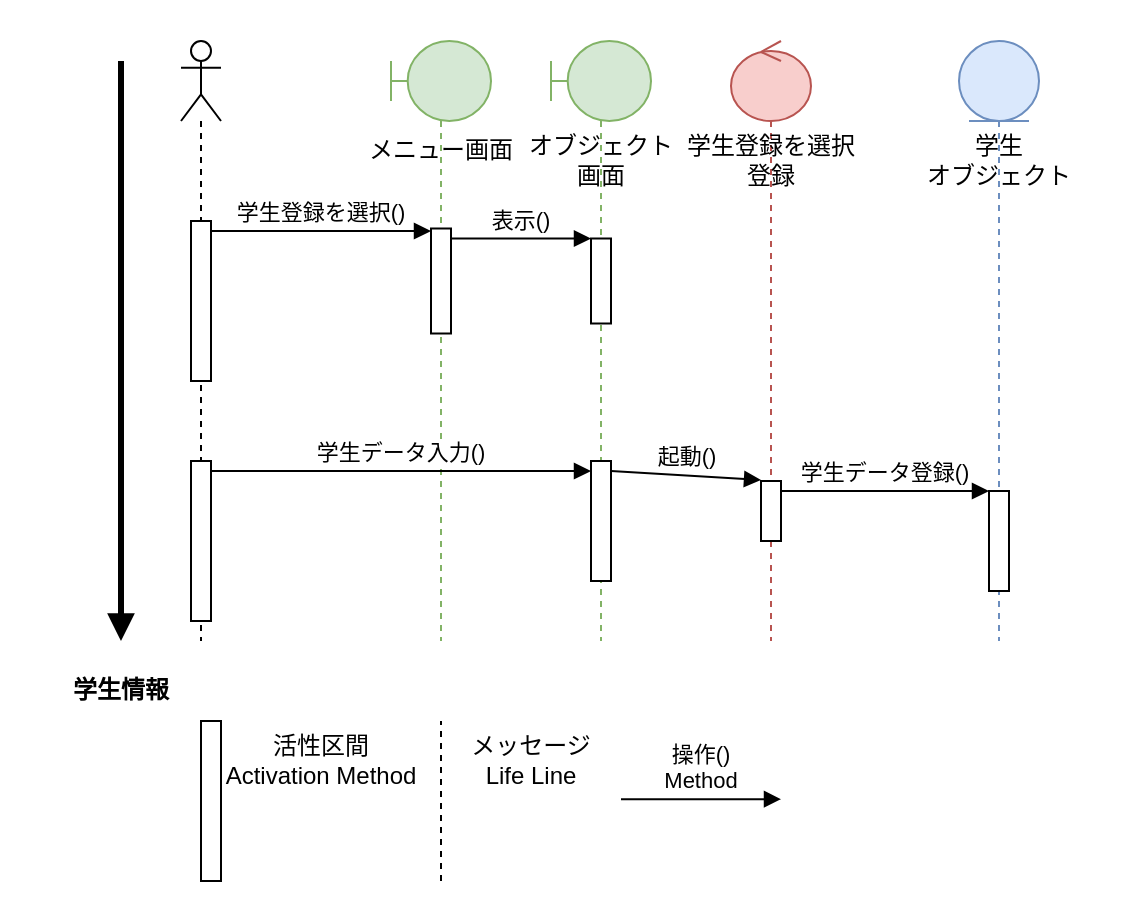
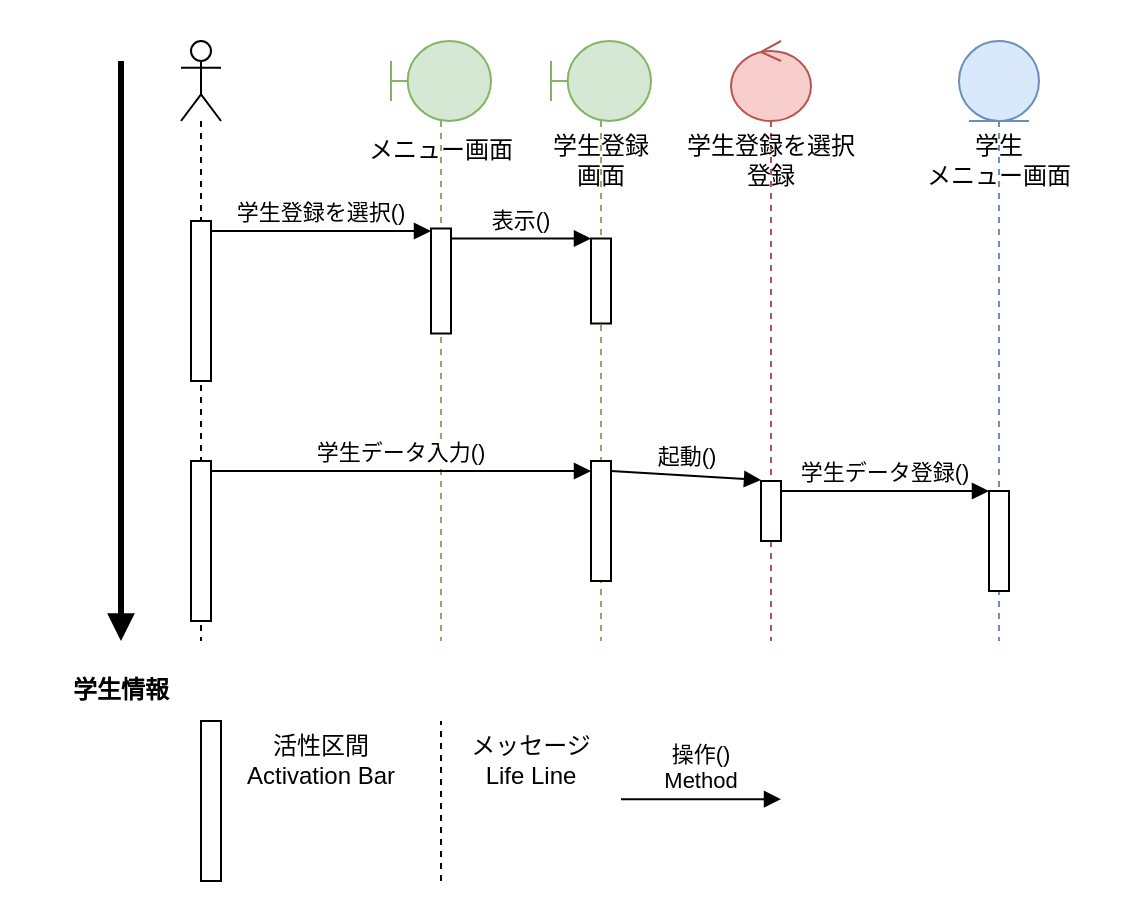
node "オブジェクト 画面": label "オブジェクト 画面" -> "学生登録 画面"
node "学生 オブジェクト": label "学生 オブジェクト" -> "学生 メニュー画面"
node "活性区間 Activation Method": label "活性区間 Activation Method" -> "活性区間 Activation Bar"
